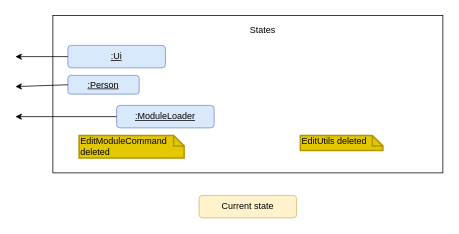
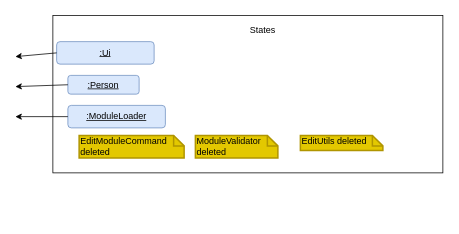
node ":Ui": moved (117, 57) -> (105, 53)
node ":ModuleLoader": moved (165, 117) -> (117, 117)
node "ModuleValidator deleted": added
node "Current state": removed
